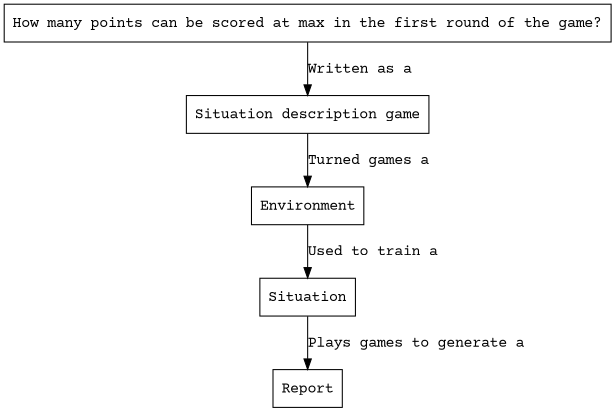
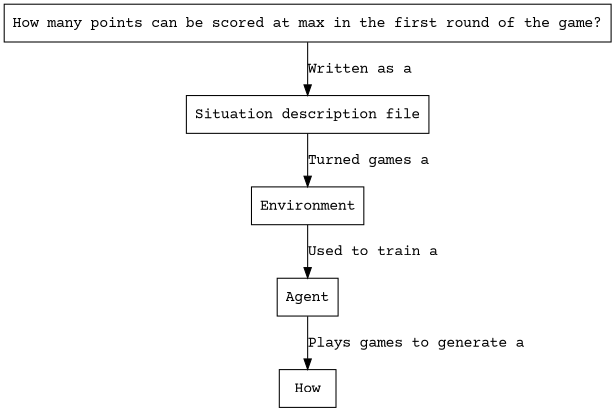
node "Situation description game": label "Situation description game" -> "Situation description file"
node "Situation": label "Situation" -> "Agent"
node "Report": label "Report" -> "How"
